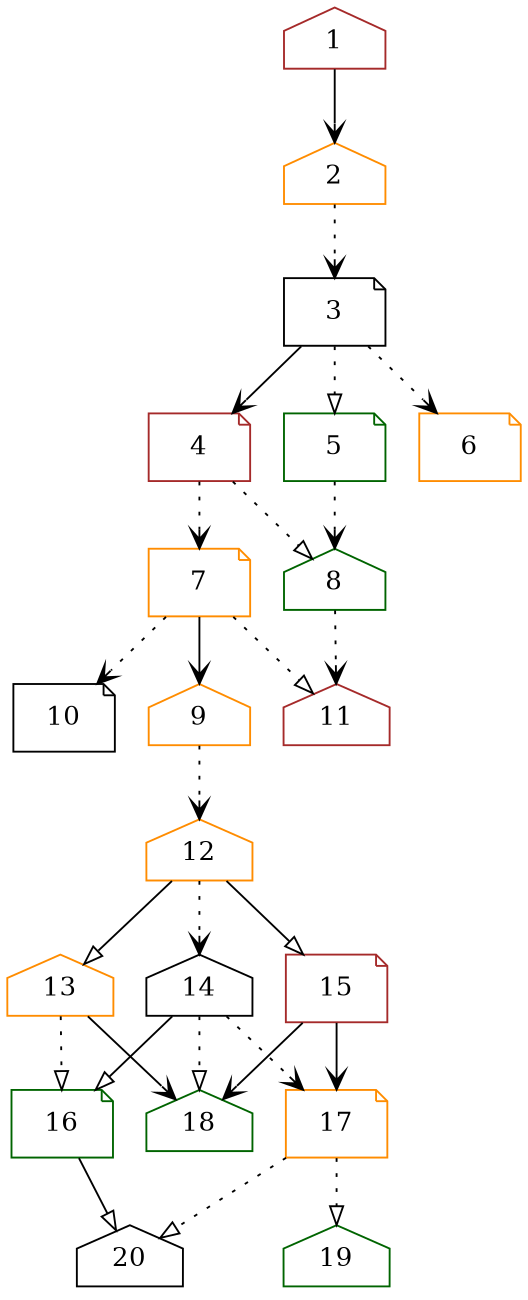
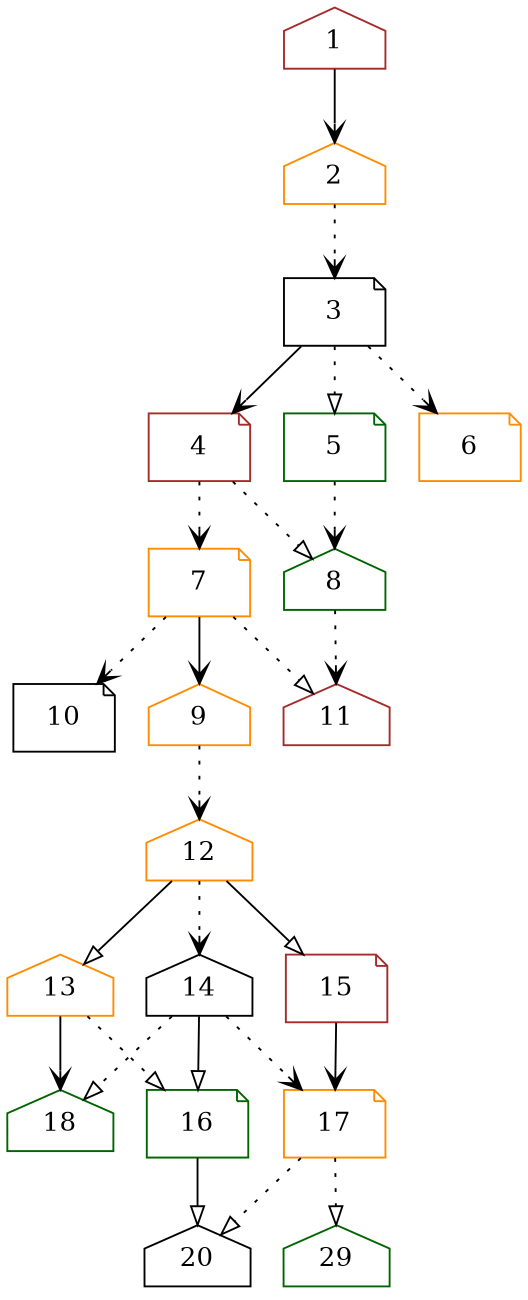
edge "15" -> "18": removed
node "19": label "19" -> "29"
